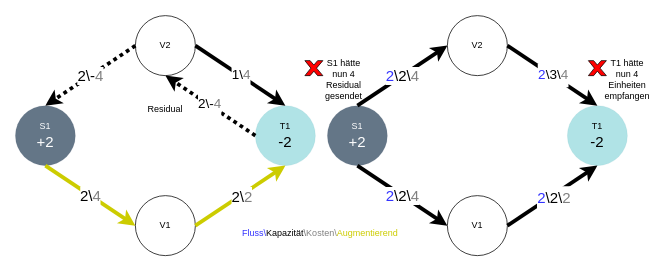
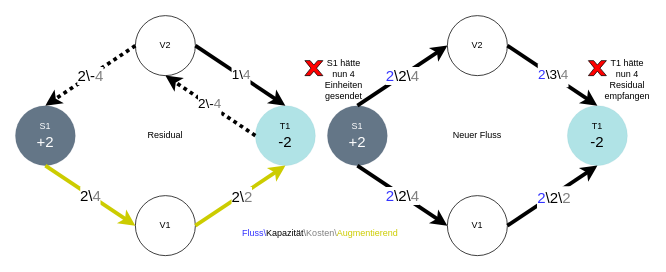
node "S1 hätte nun 4 Residual gesendet": label "S1 hätte nun 4 Residual gesendet" -> "S1 hätte nun 4 Einheiten gesendet"
node "T1 hätte nun 4 Einheiten empfangen": label "T1 hätte nun 4 Einheiten empfangen" -> "T1 hätte nun 4 Residual empfangen"
node "Residual": moved (165, 109) -> (165, 135)
node "Neuer Fluss": added
